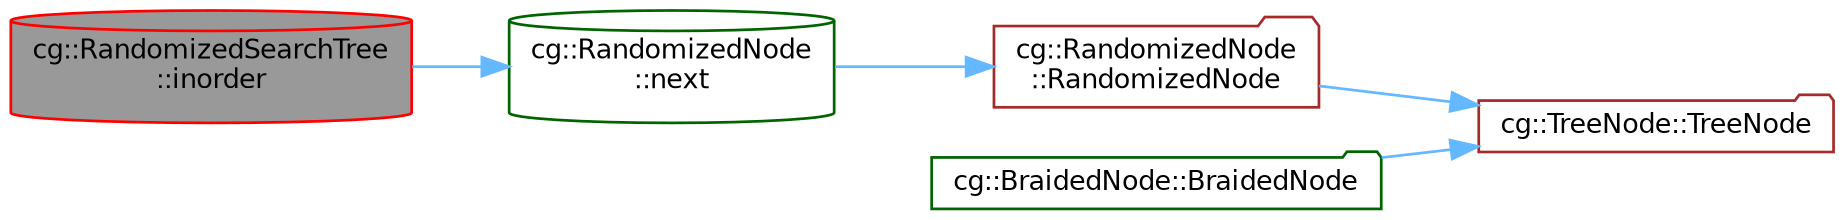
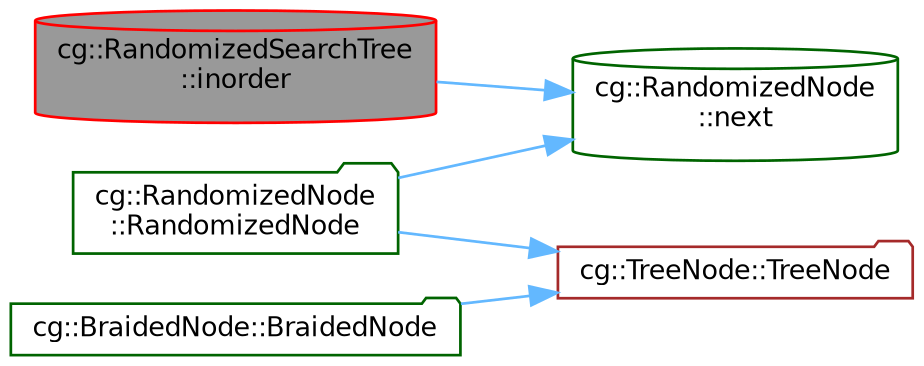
edge "cg::RandomizedNode ::next" -> "cg::RandomizedNode ::RandomizedNode": reversed
node "cg::RandomizedNode ::RandomizedNode": color brown -> darkgreen
